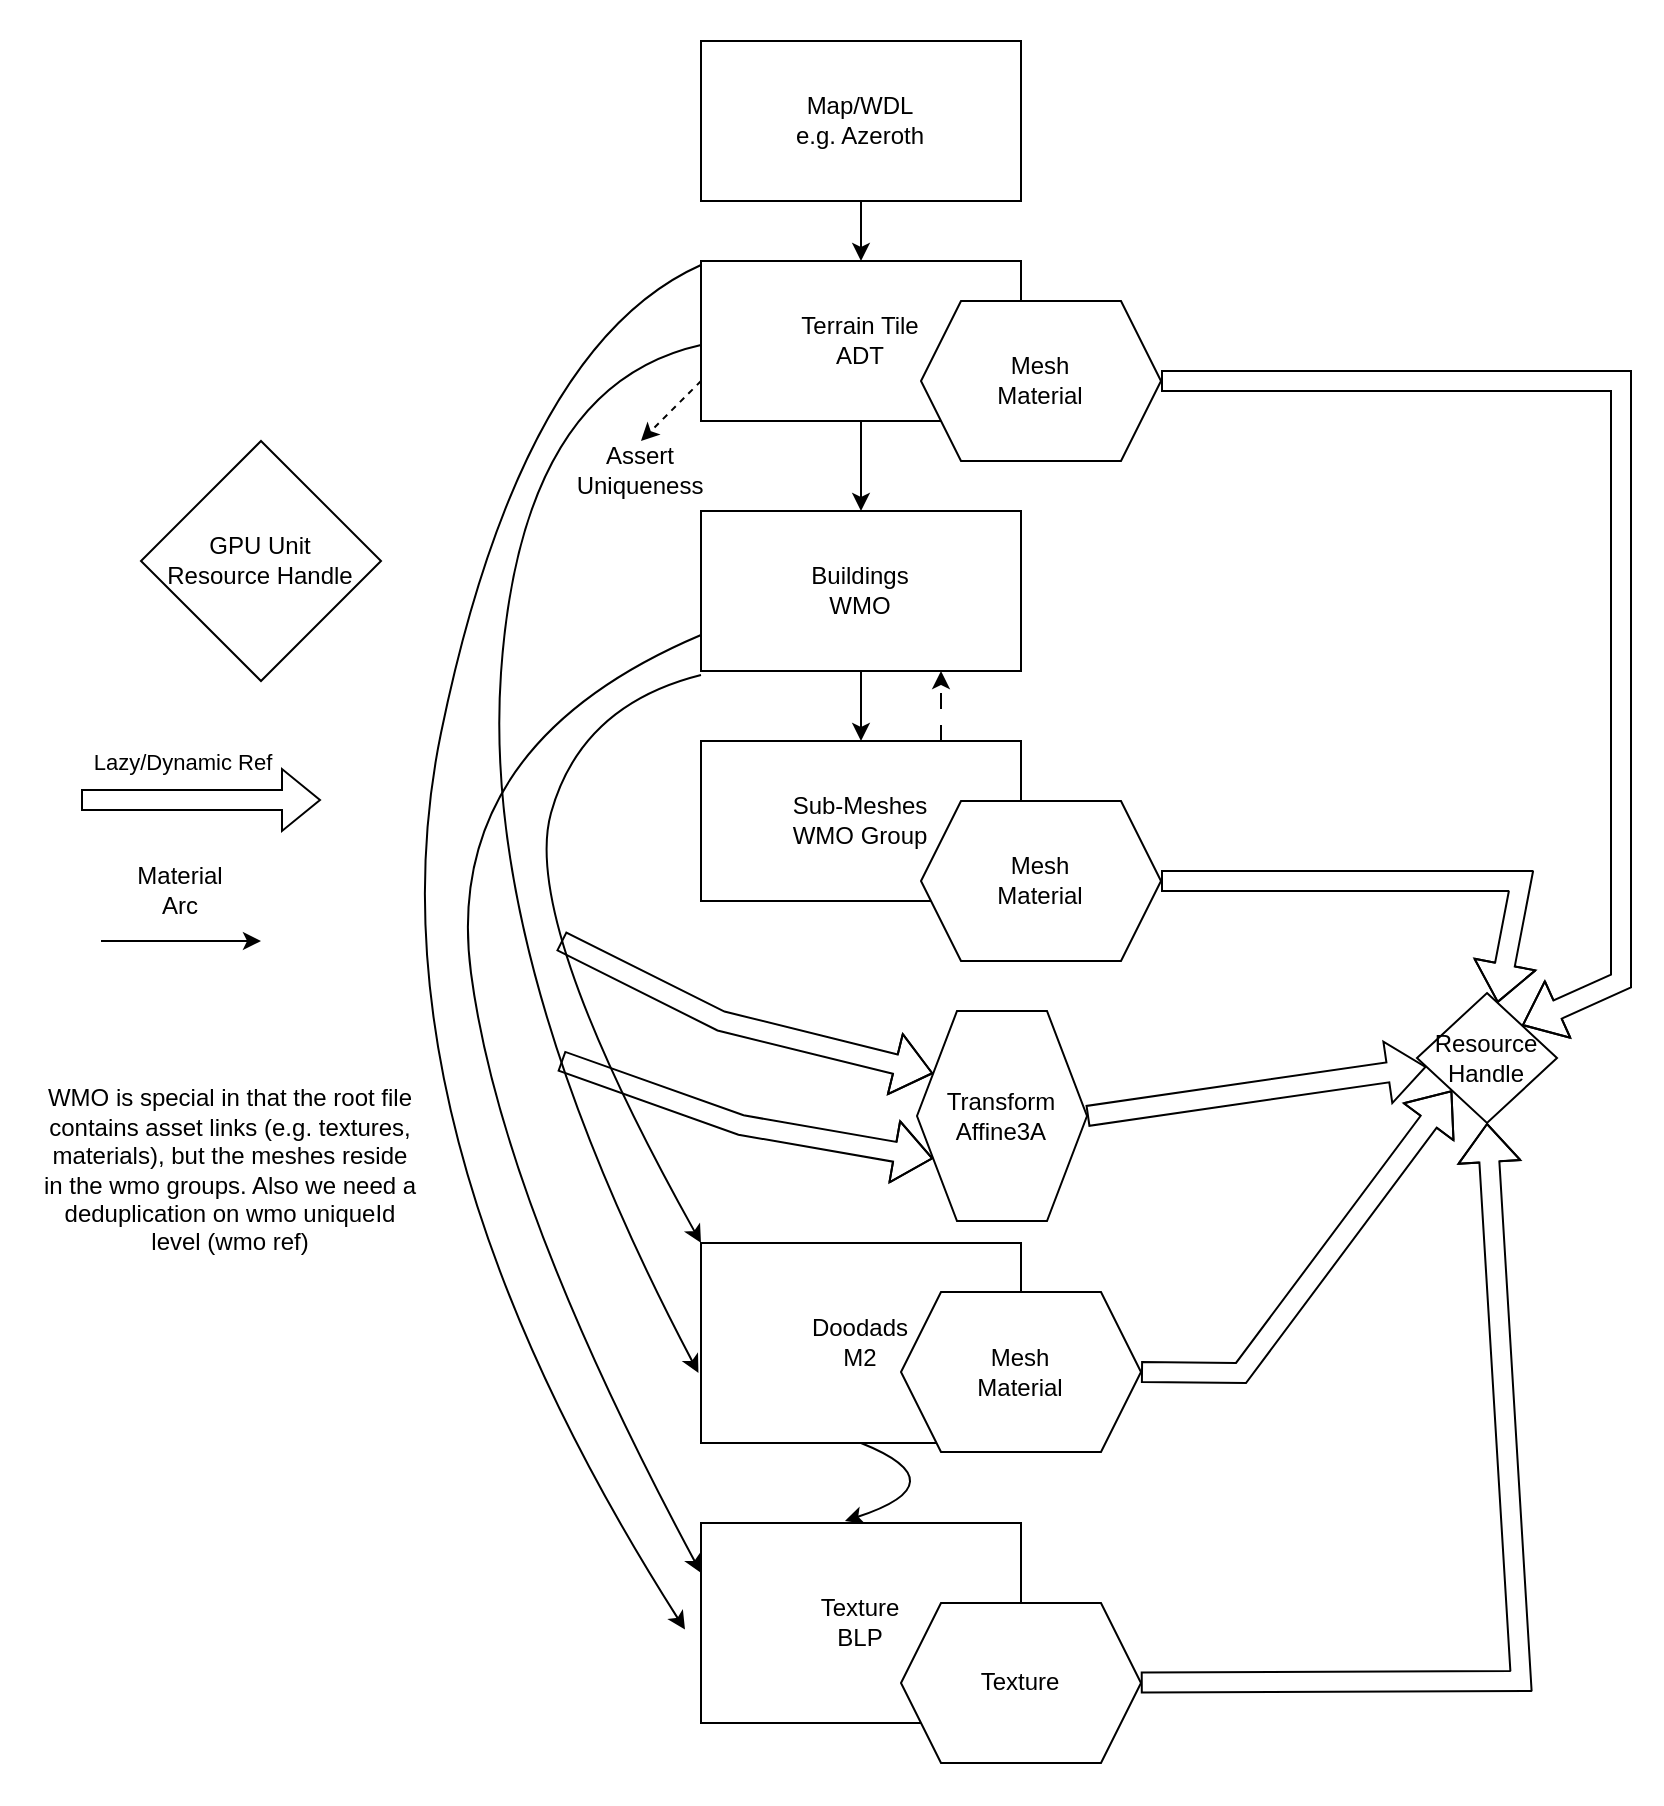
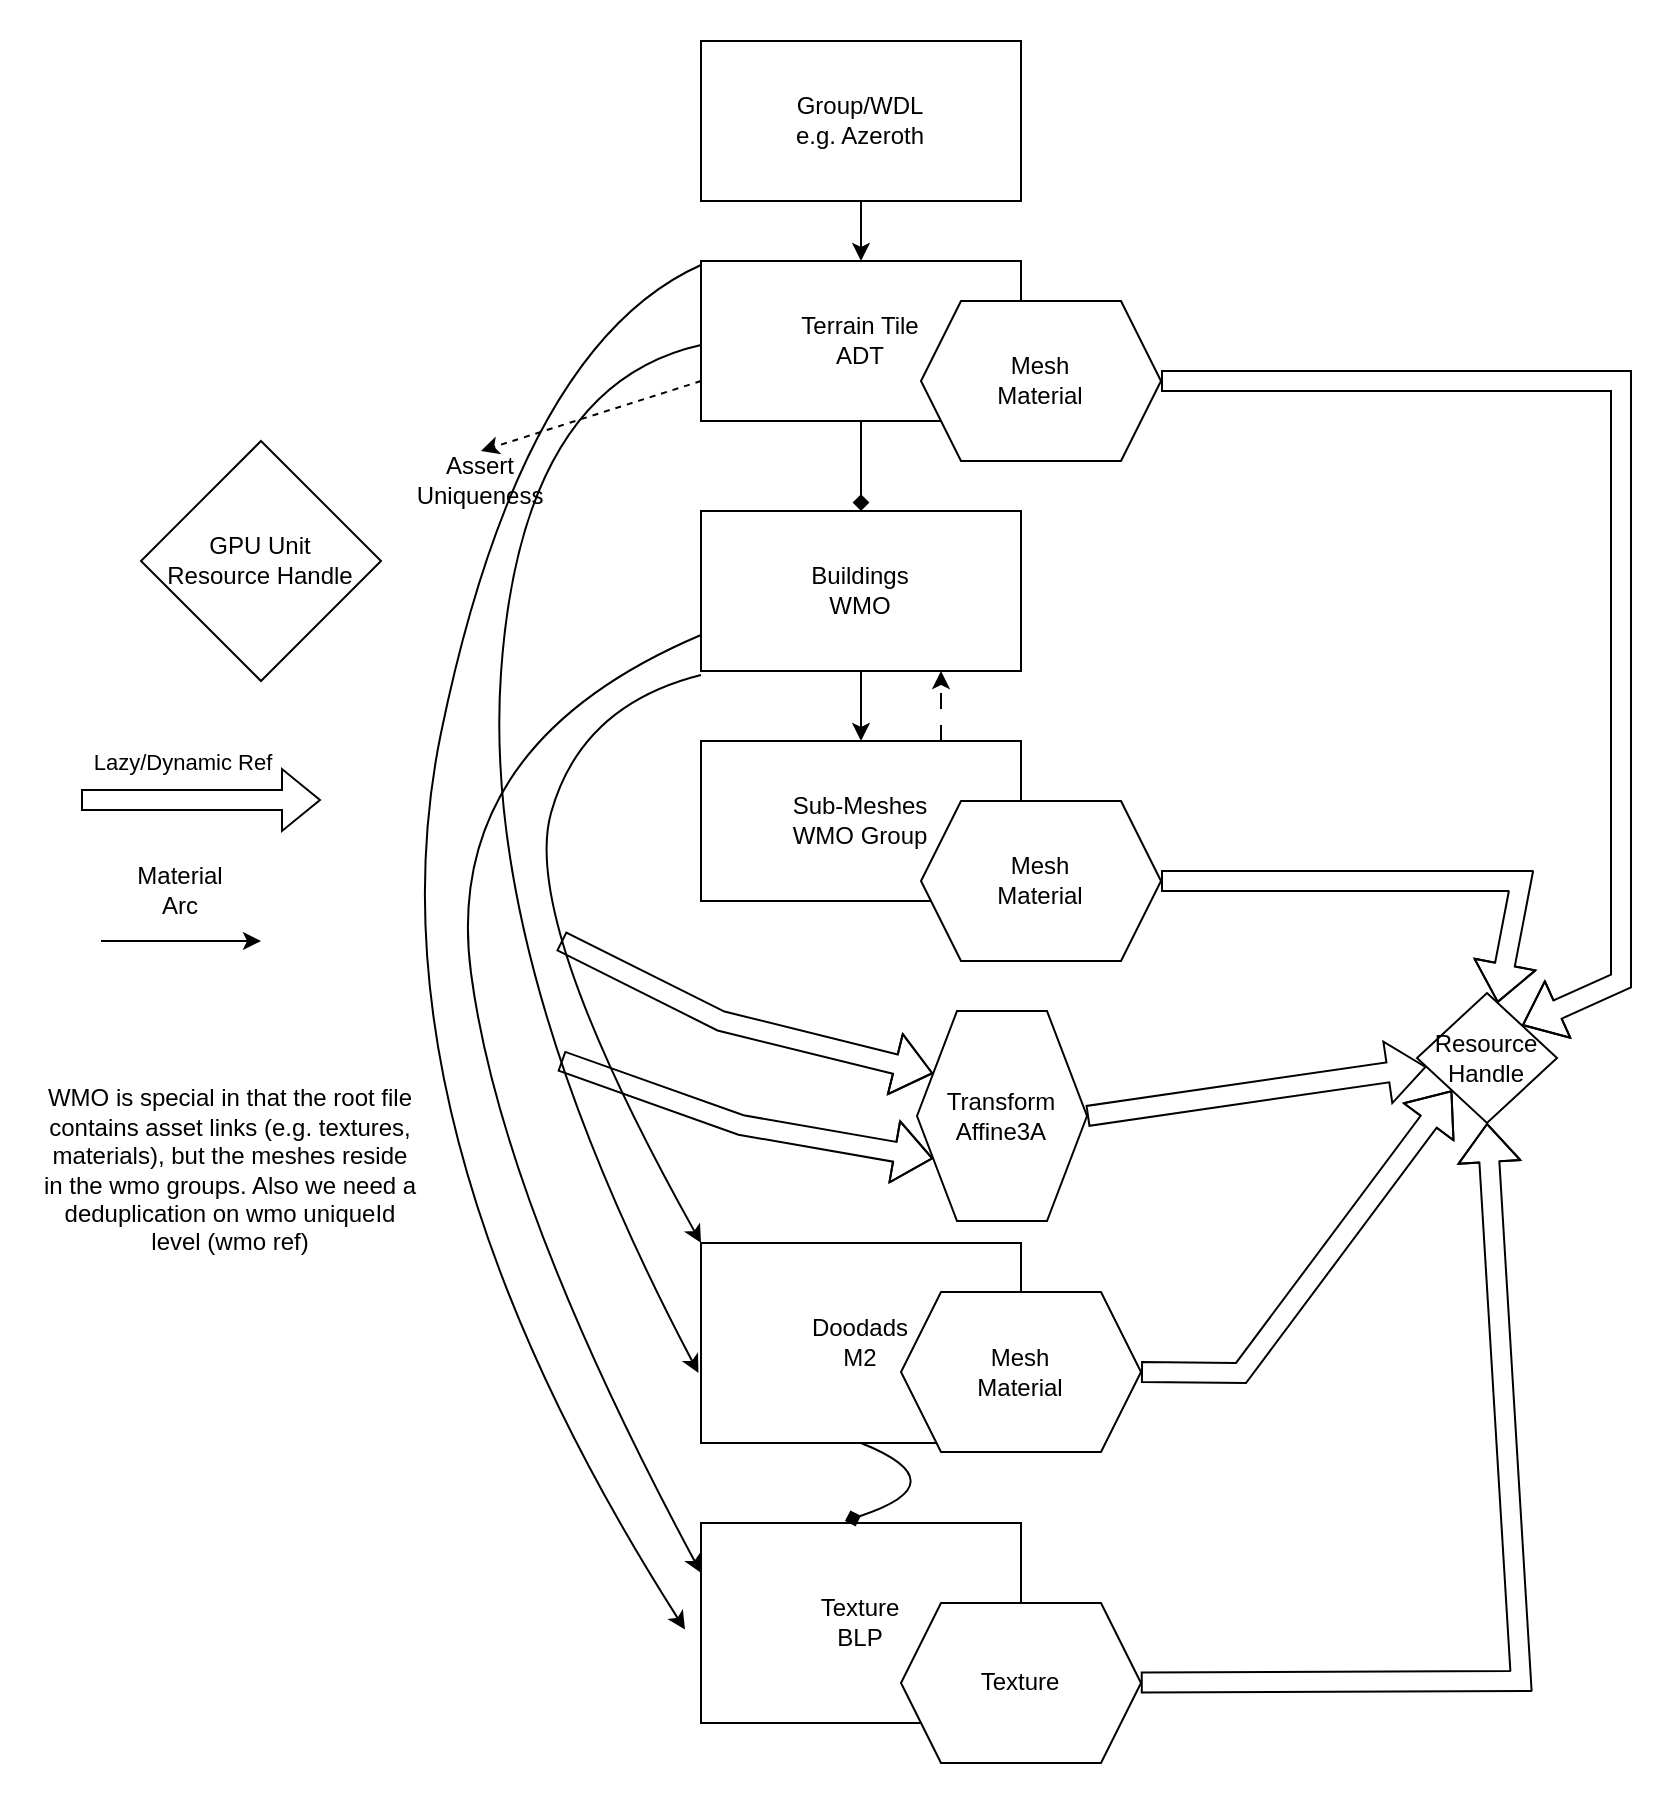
node "Map/WDL e.g. Azeroth": label "Map/WDL e.g. Azeroth" -> "Group/WDL e.g. Azeroth"
node "Assert Uniqueness": moved (641, 471) -> (481, 481)
edge "Terrain Tile ADT" -> "Buildings WMO": arrowhead classic -> diamond
edge "Doodads M2" -> "Texture BLP": arrowhead classic -> diamond
